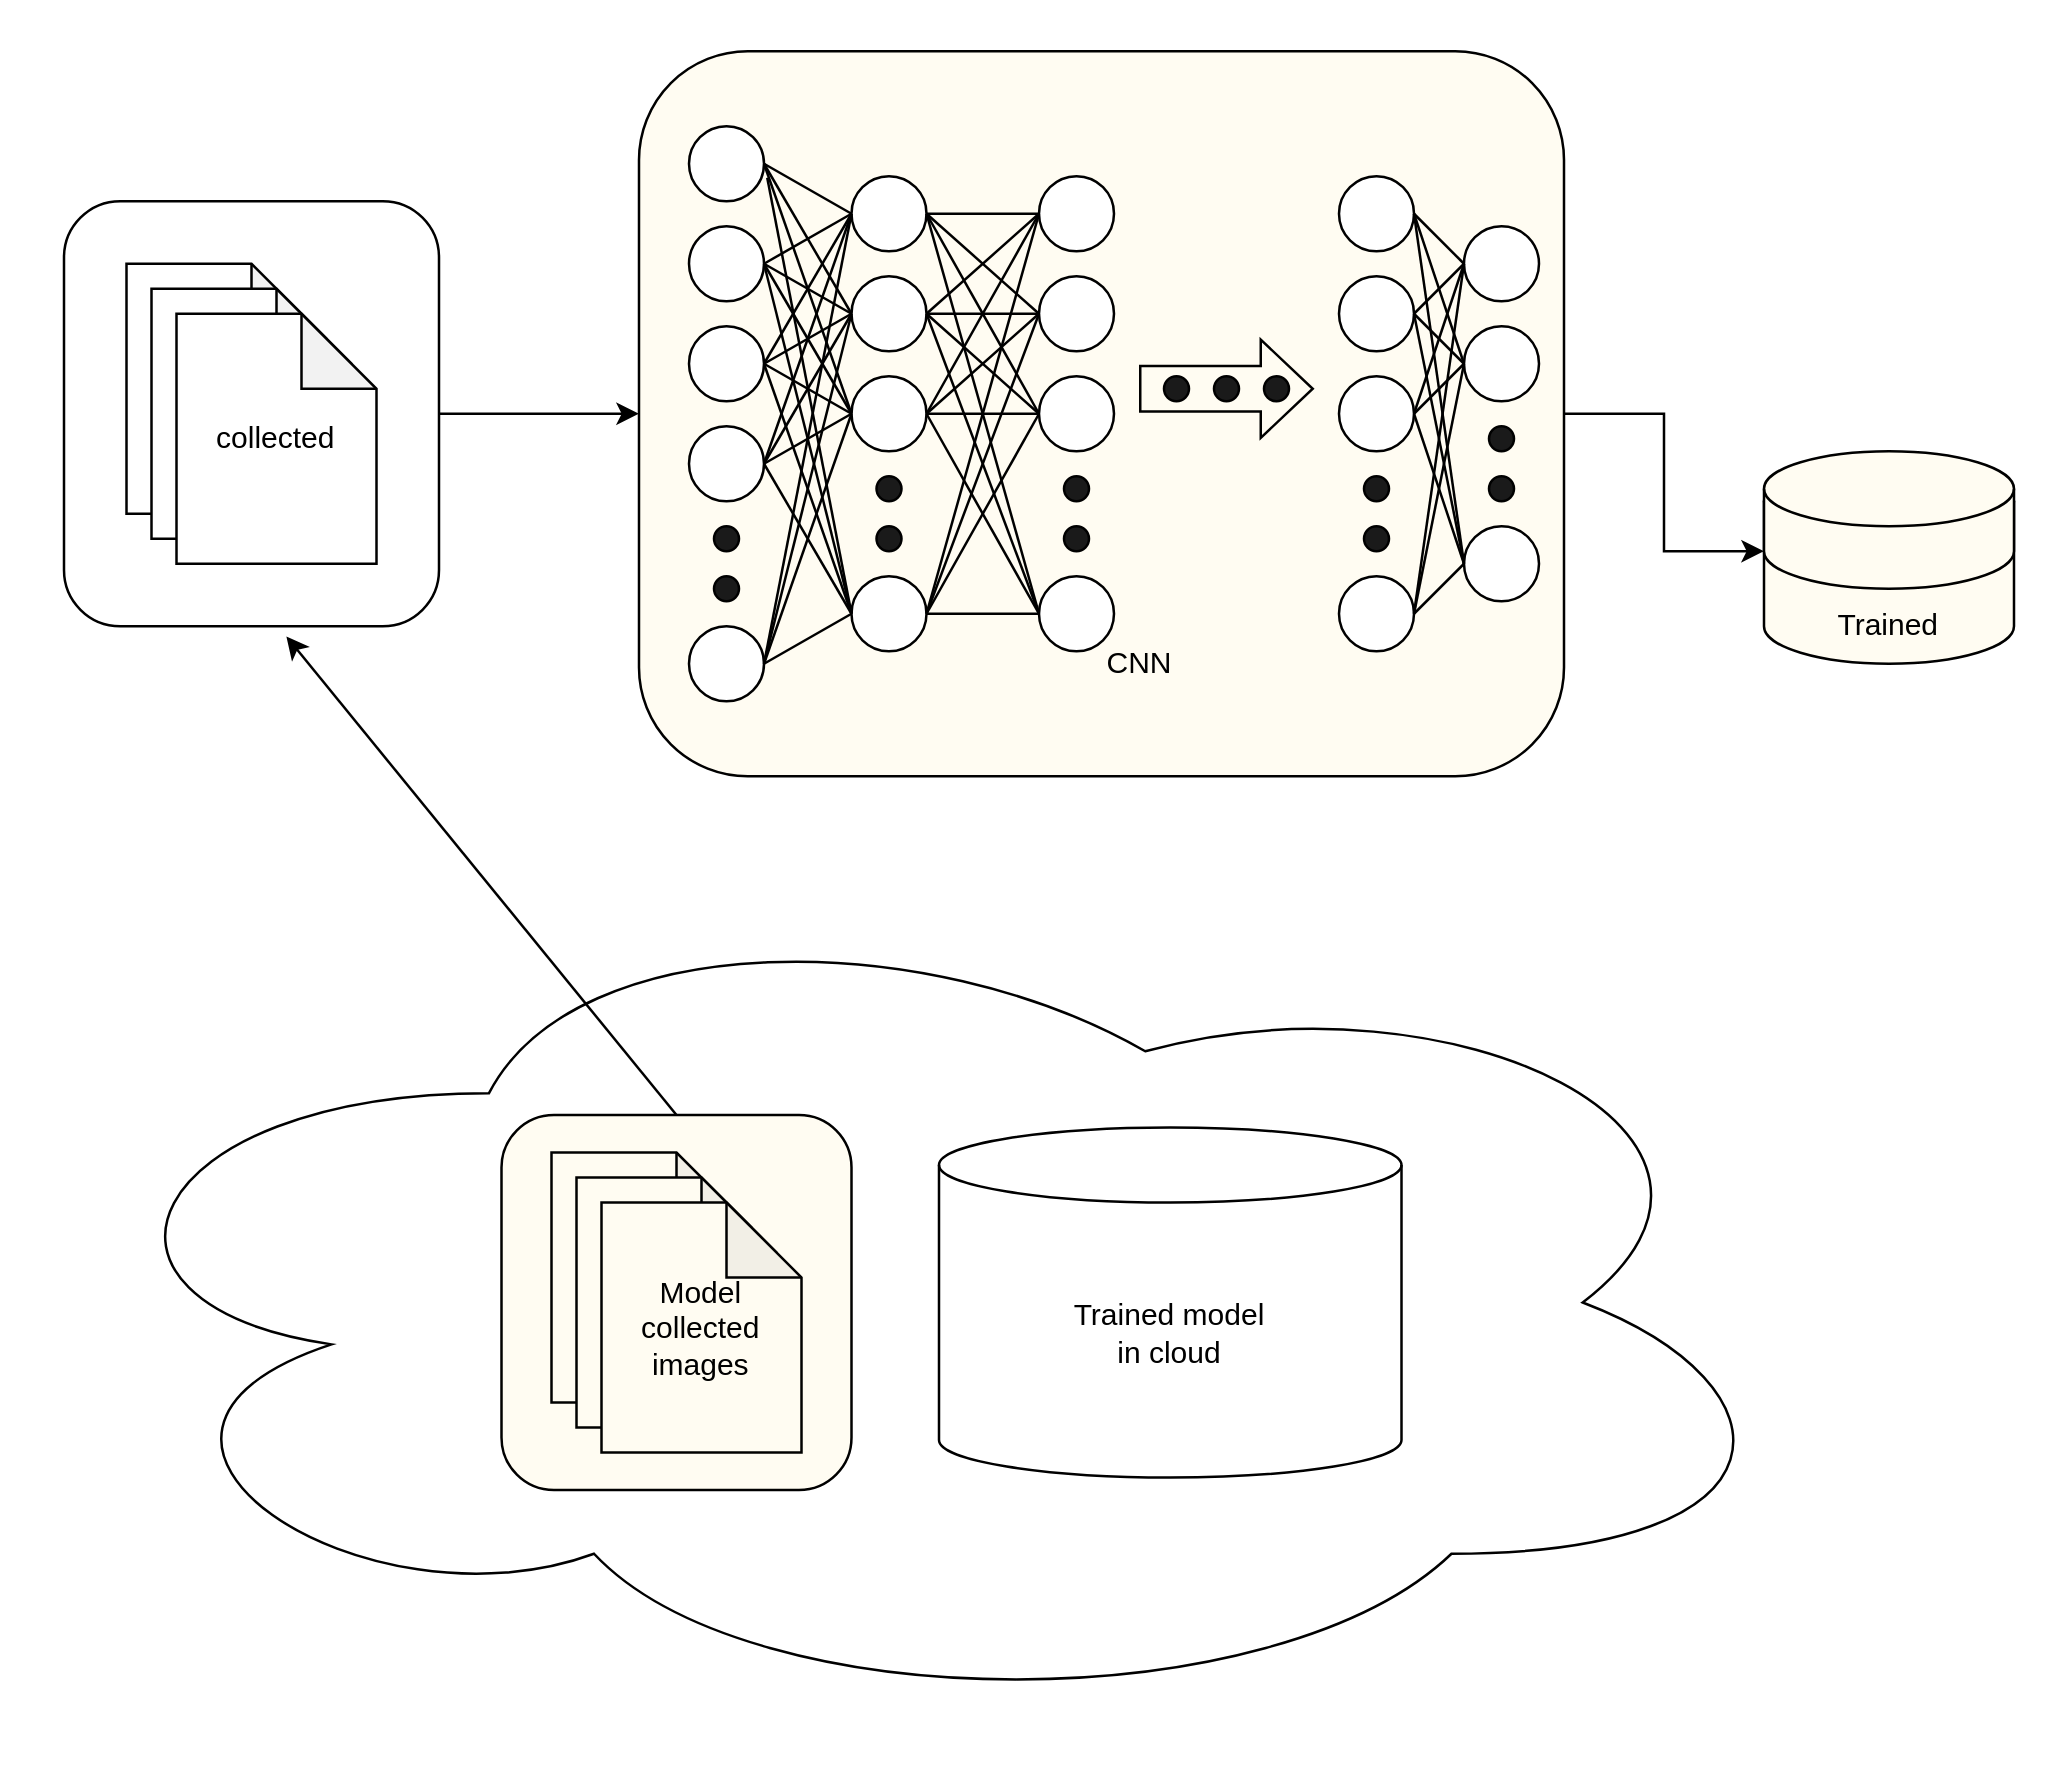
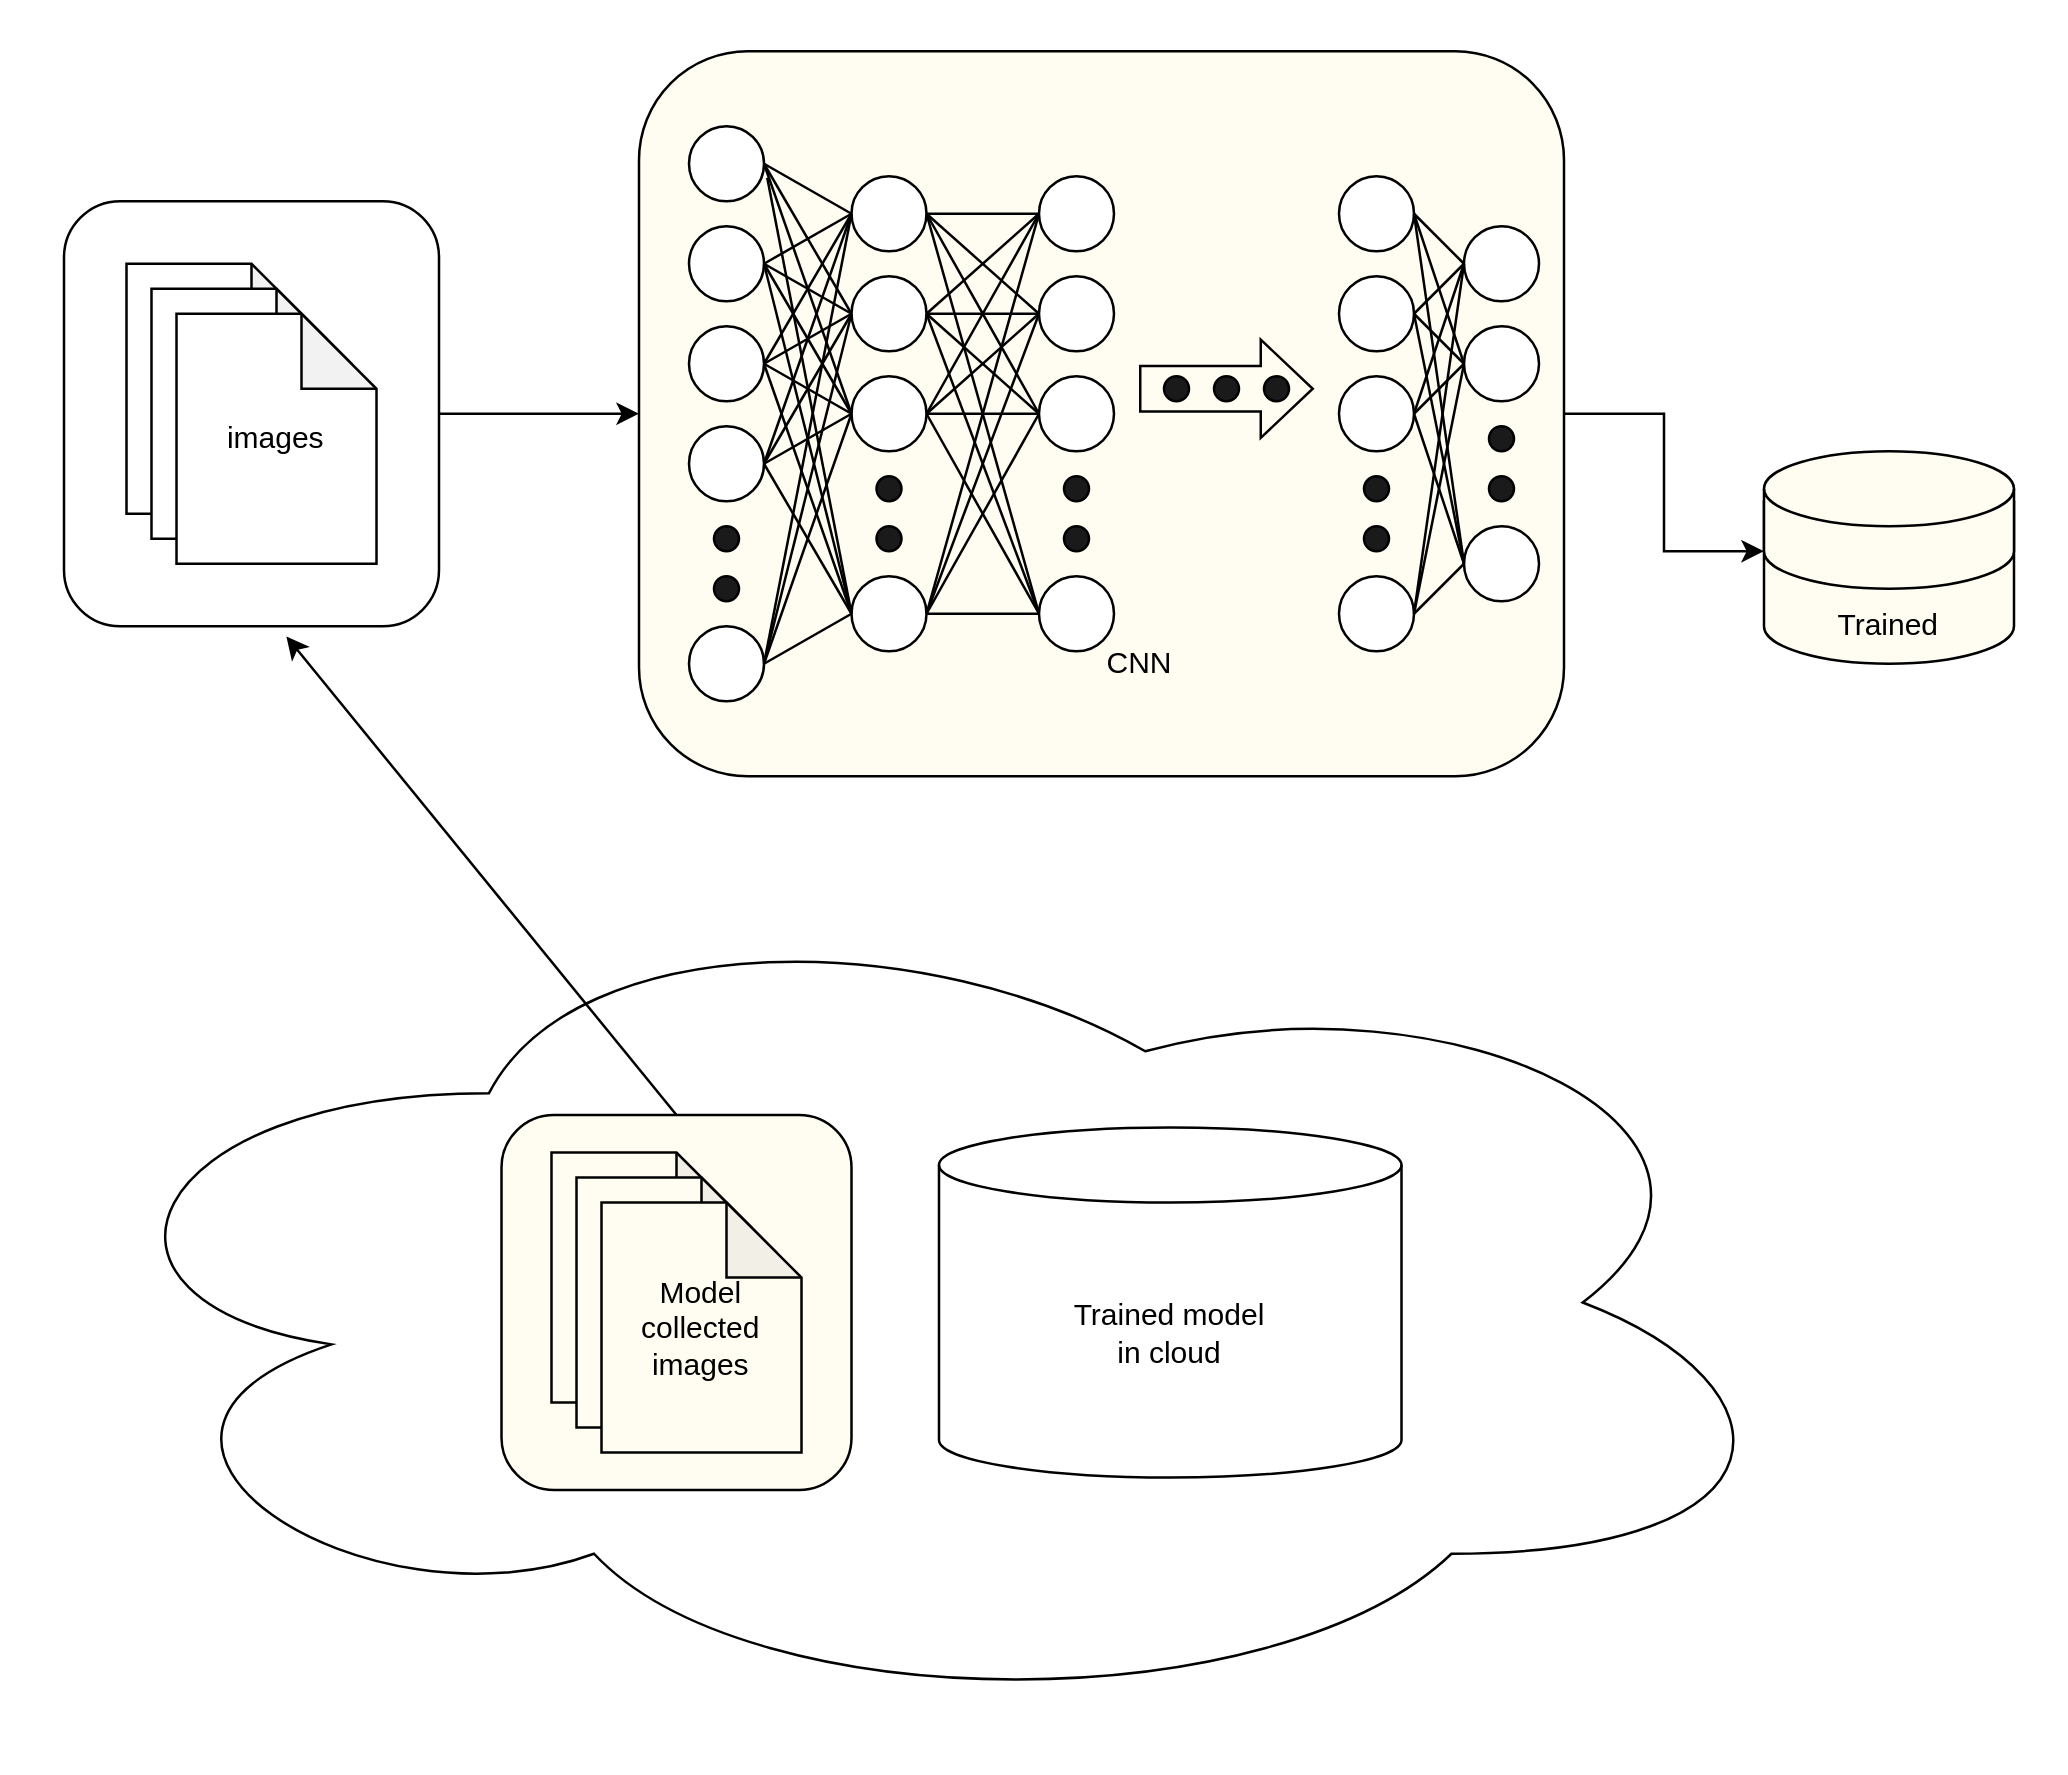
node "collected": label "collected" -> "images"
